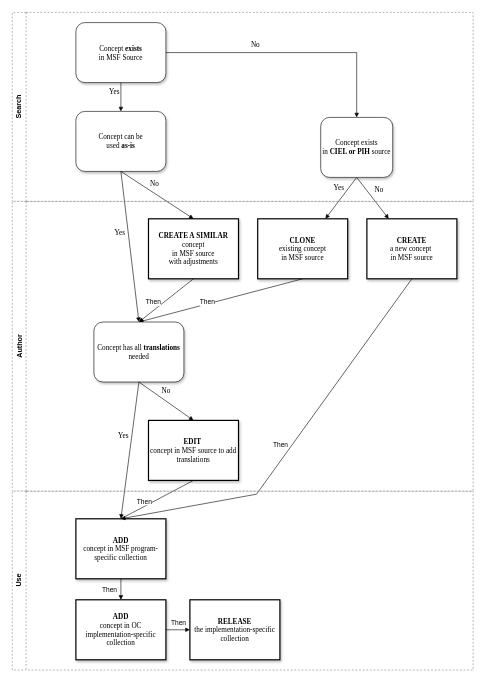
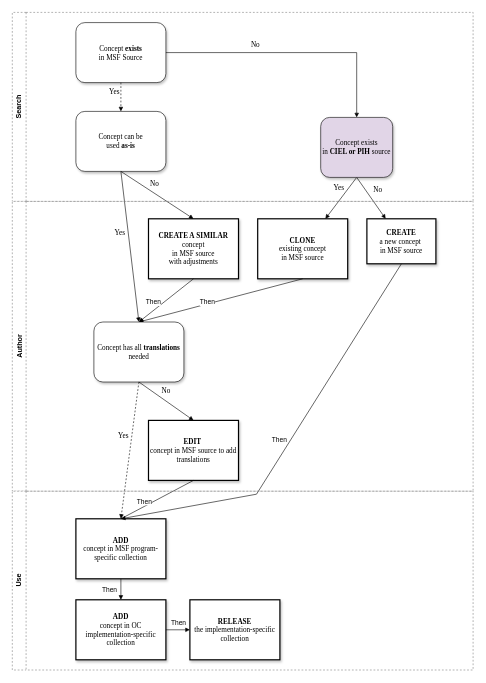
edge "Concept exists in MSF Source" -> "Concept can be used as-is": style solid -> dashed
node "Concept exists in CIEL or PIH source": fillcolor #ffffff -> #e1d5e7
node "CREATE a new concept in MSF source": size 90x60 -> 69x45
edge "Concept has all translations needed" -> "ADD concept in MSF program-specific collection": style solid -> dashed
